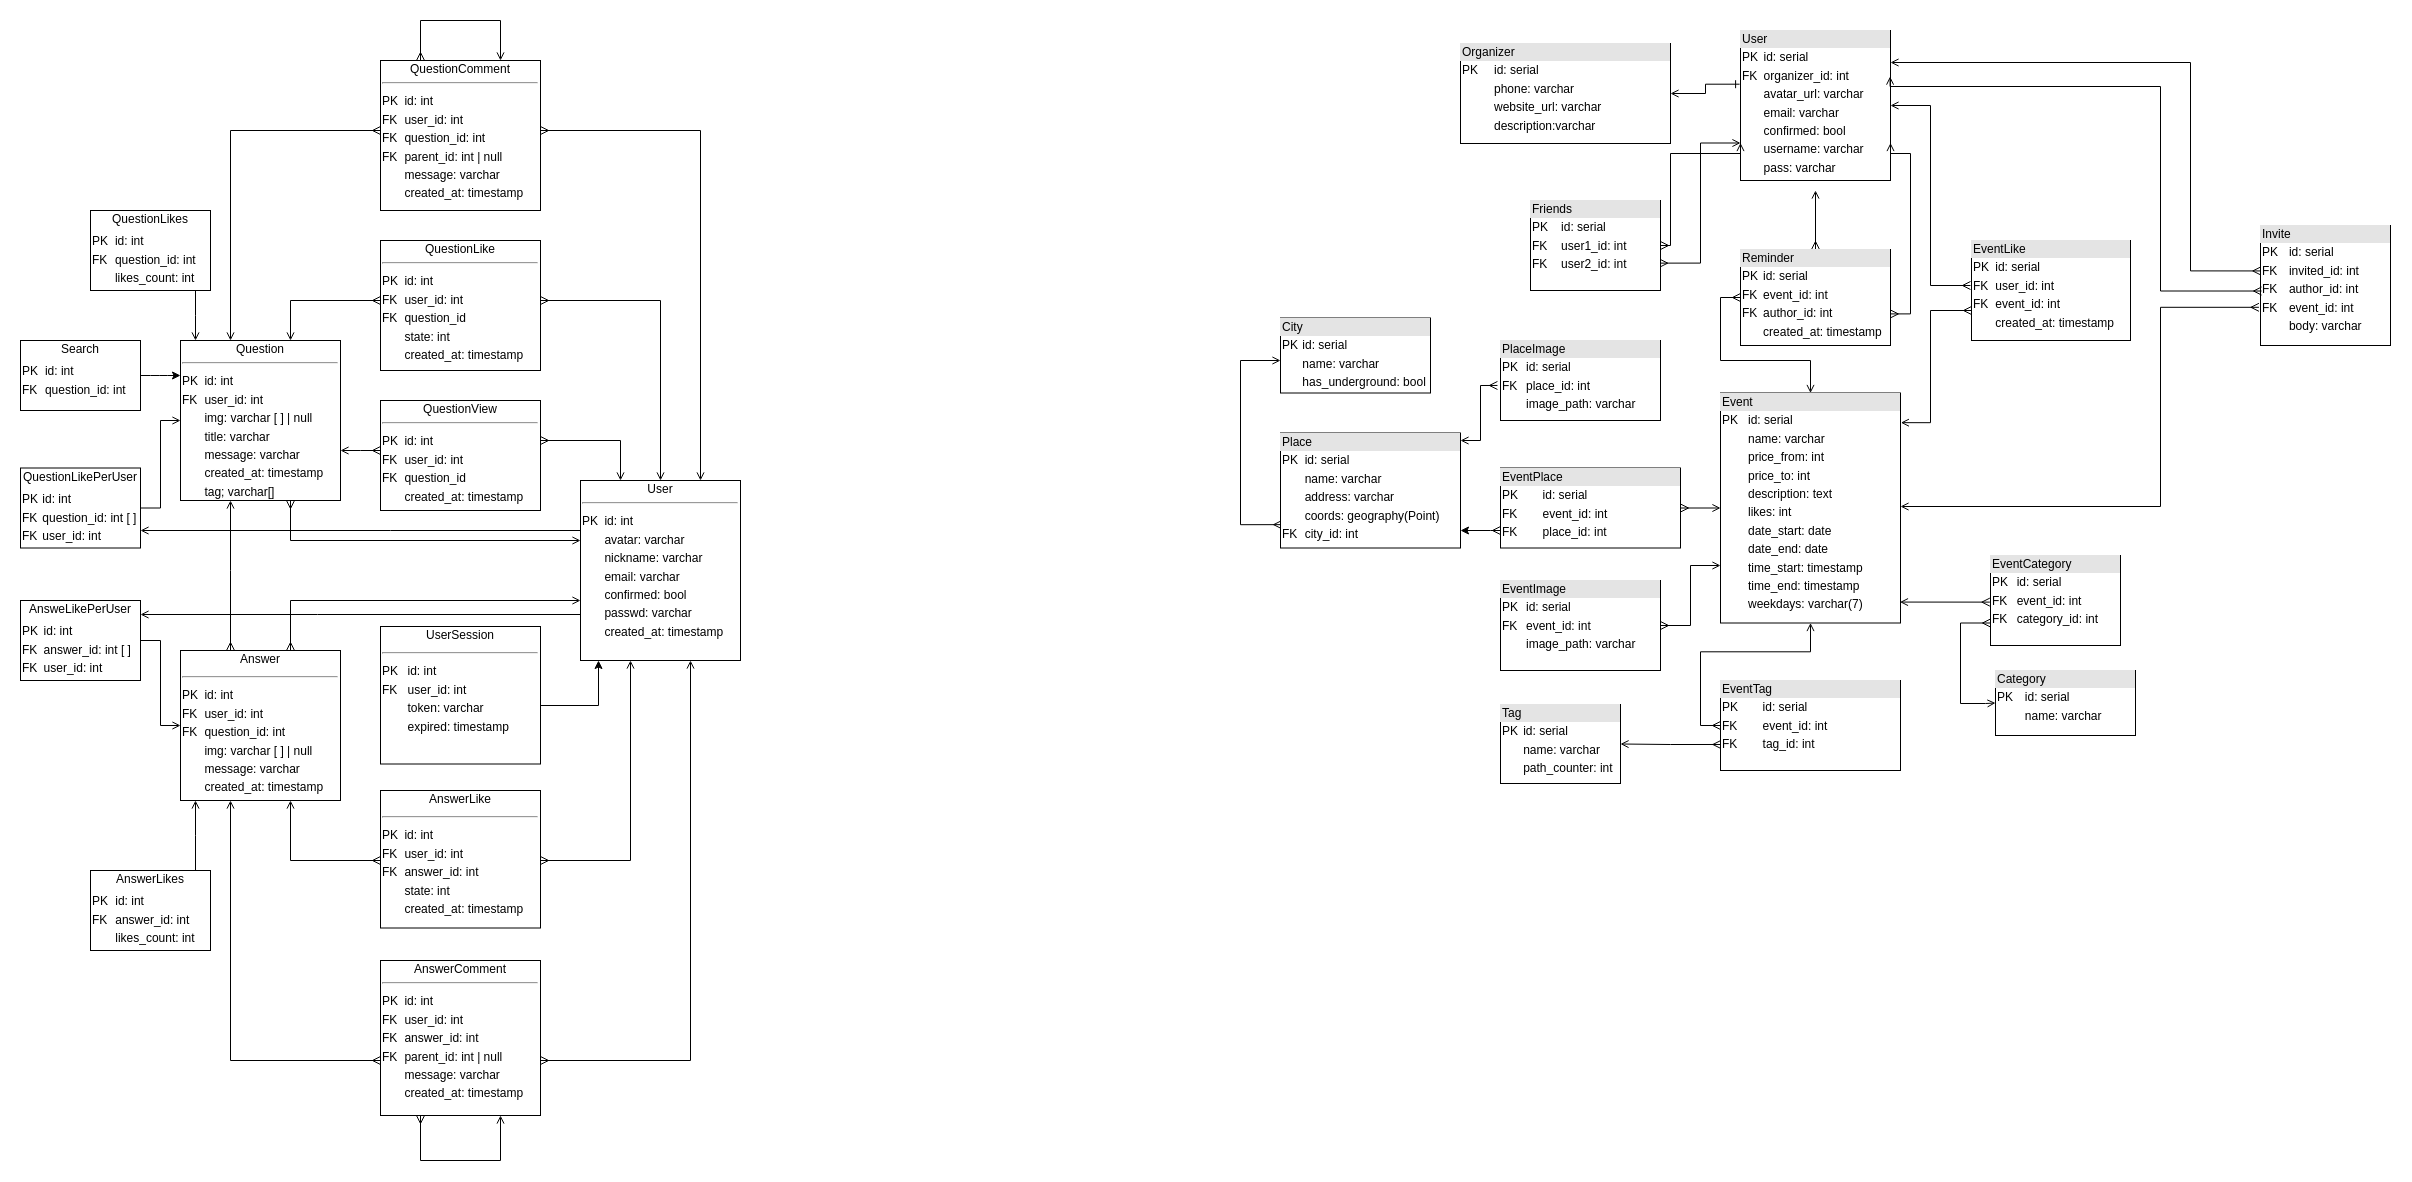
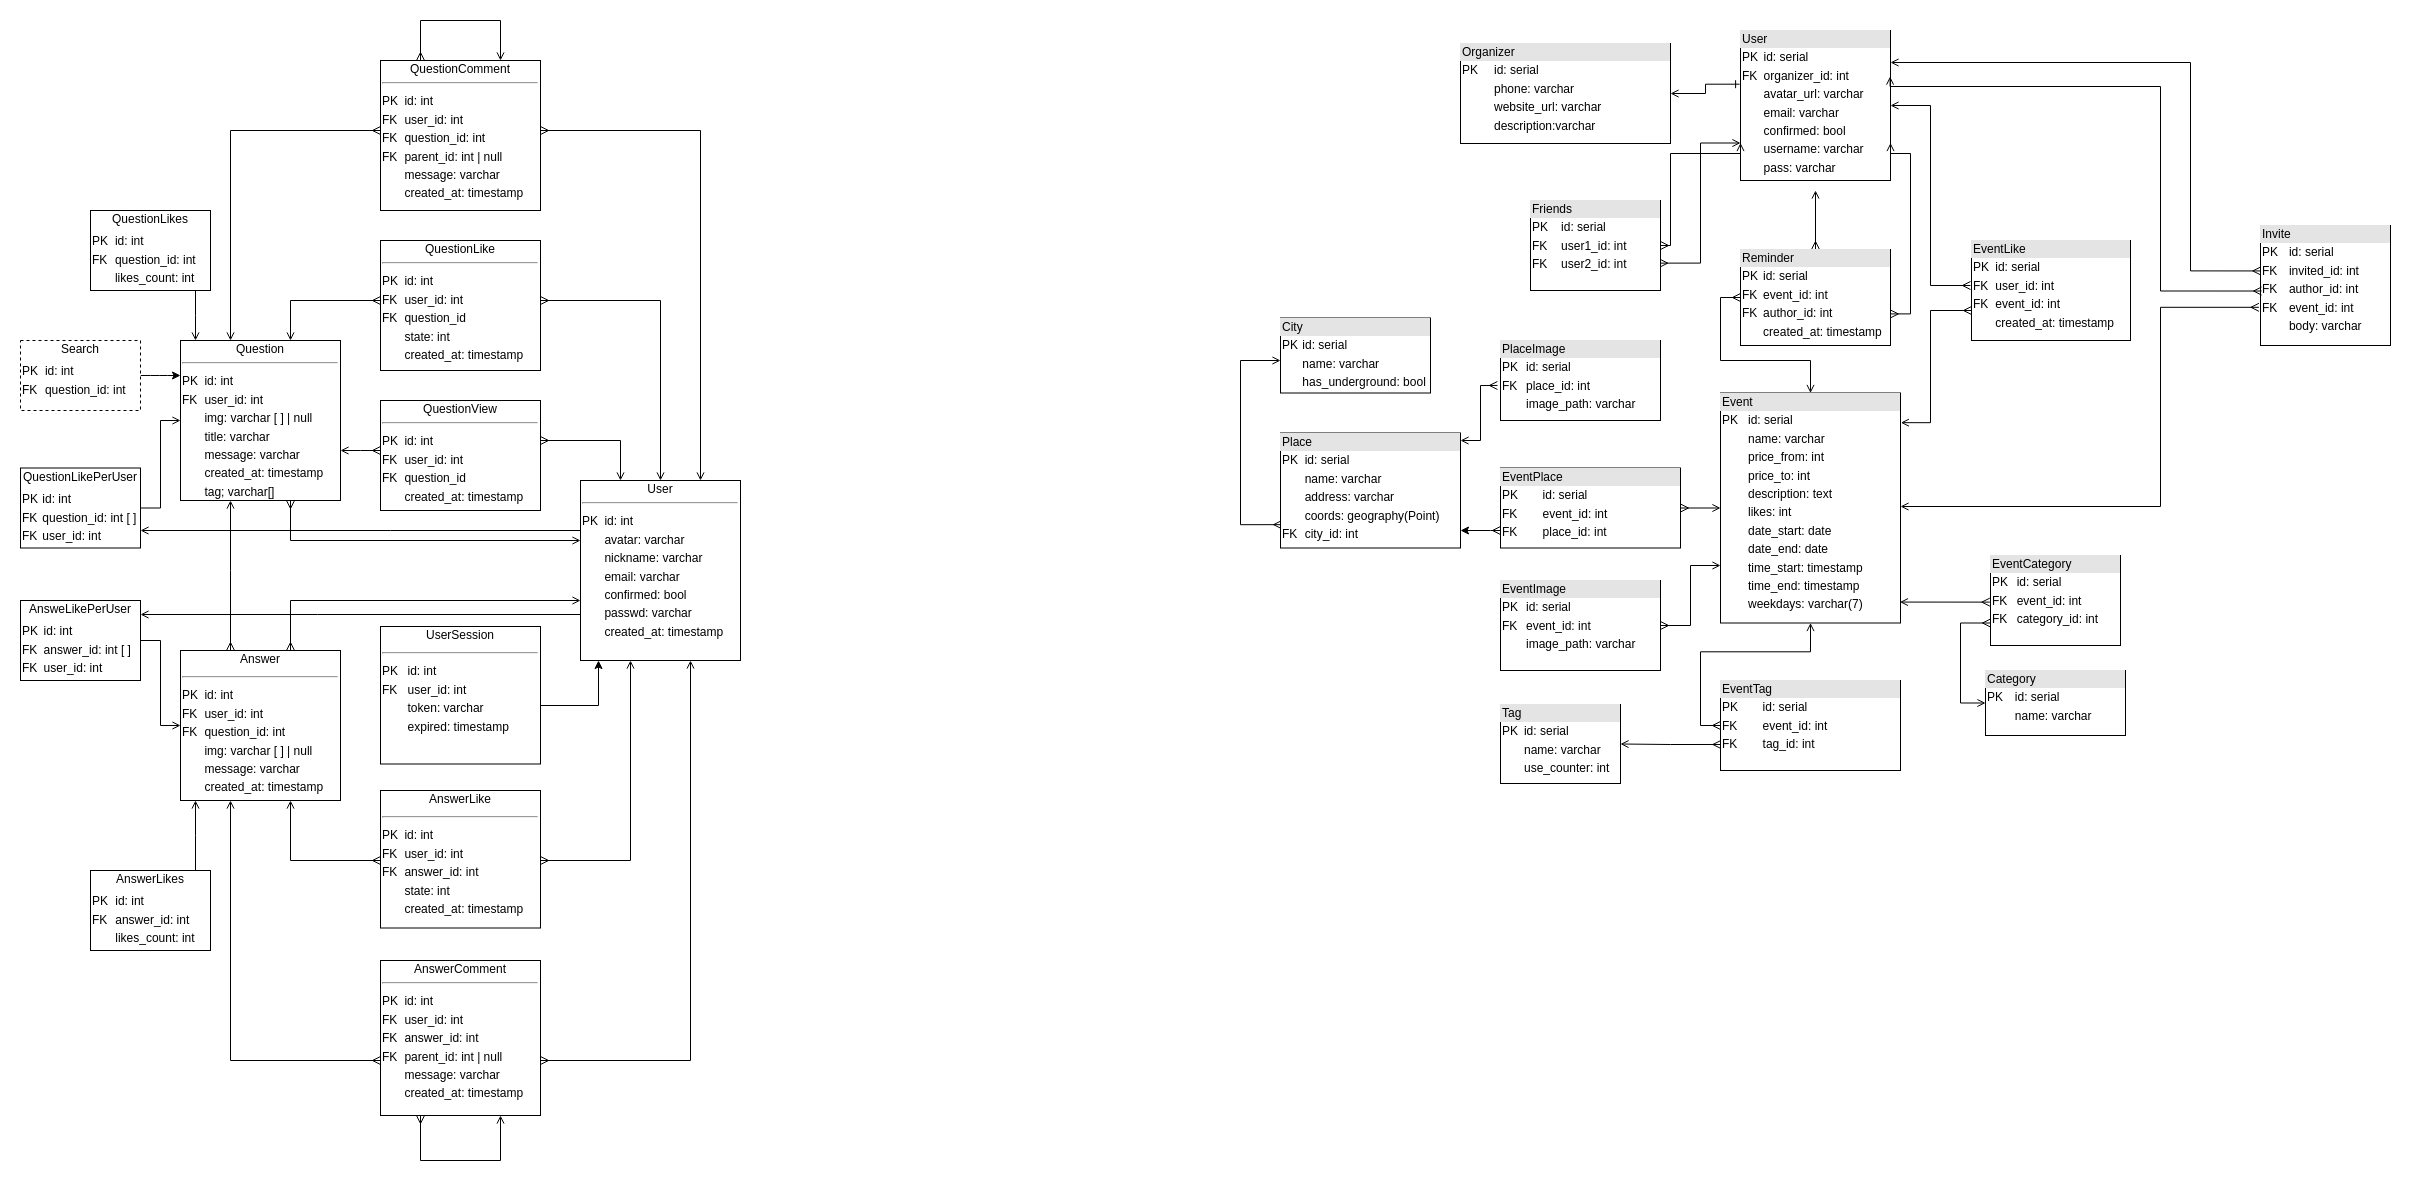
node "Search PK id: int FK question_id: int": style solid -> dashed
node "Category PK id: serial name: varchar": moved (2066, 703) -> (2056, 703)
node "Tag PK id: serial name: varchar path_counter: int": label "Tag PK id: serial name: varchar path_counter: int" -> "Tag PK id: serial name: varchar use_counter: int"
